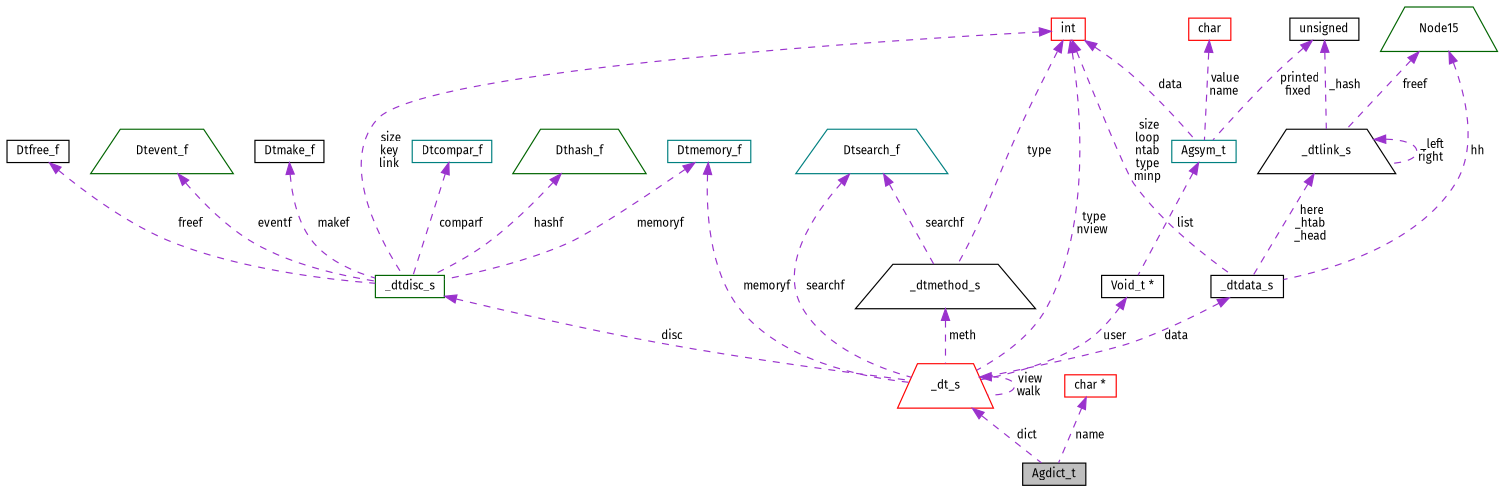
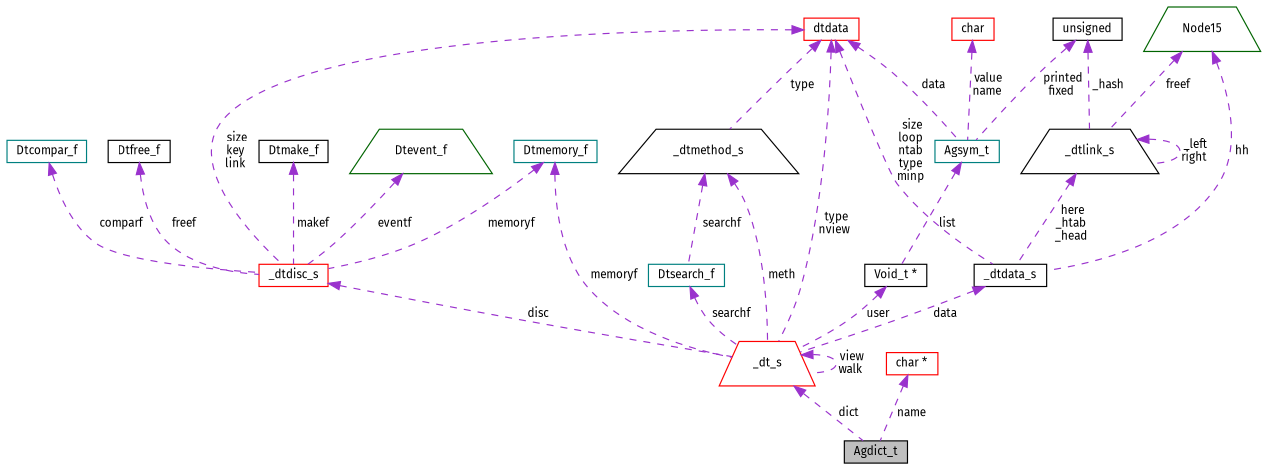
node "int": label "int" -> "dtdata"
node "Dthash_f": removed
node "Dtsearch_f": shape trapezium -> box
edge "_dtmethod_s" -> "Dtsearch_f": reversed
node "_dtdisc_s": color darkgreen -> red
